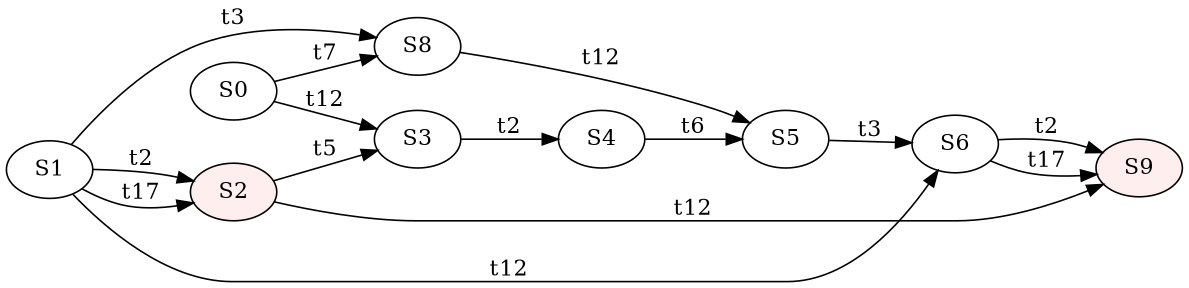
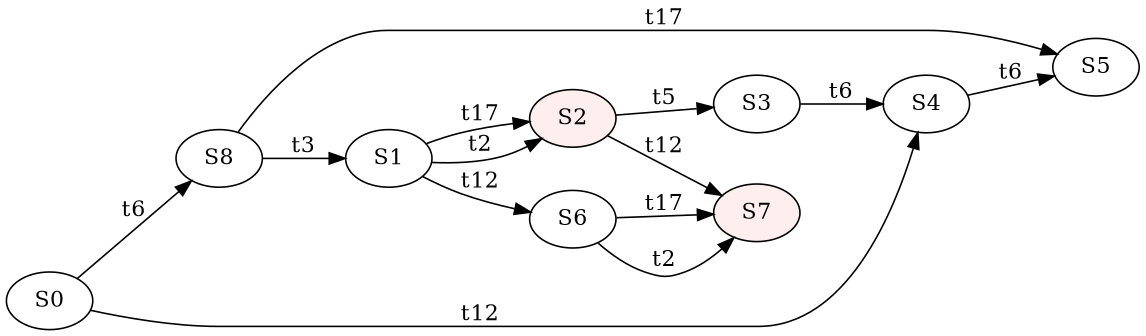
edge "S1" -> "S8": reversed
edge "S0" -> "S8": label "t7" -> "t6"
edge "S8" -> "S5": label "t12" -> "t17"
edge "S0" -> "S3": now "S0" -> "S4"
edge "S3" -> "S4": label "t2" -> "t6"
edge "S5" -> "S6": removed, label "t3"
node "S9": label "S9" -> "S7"
